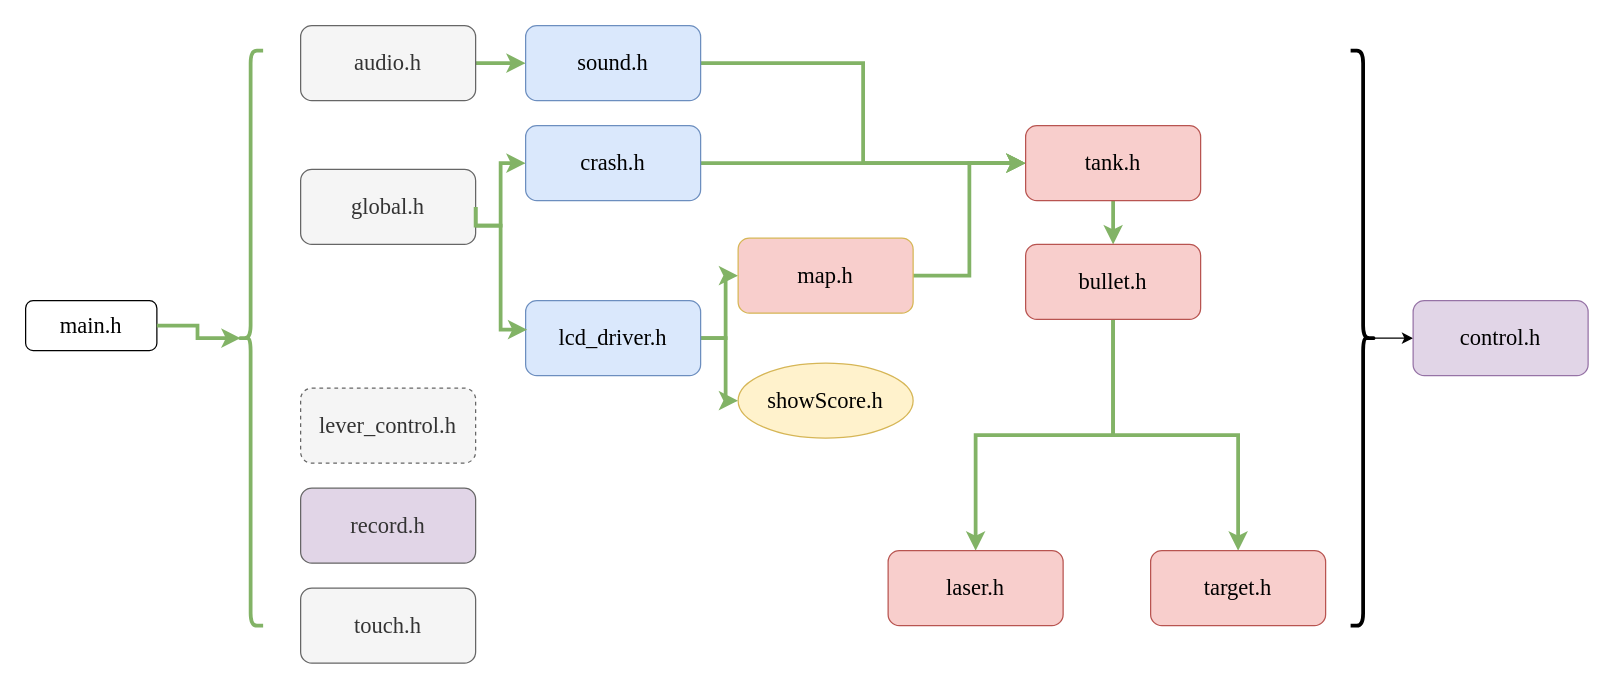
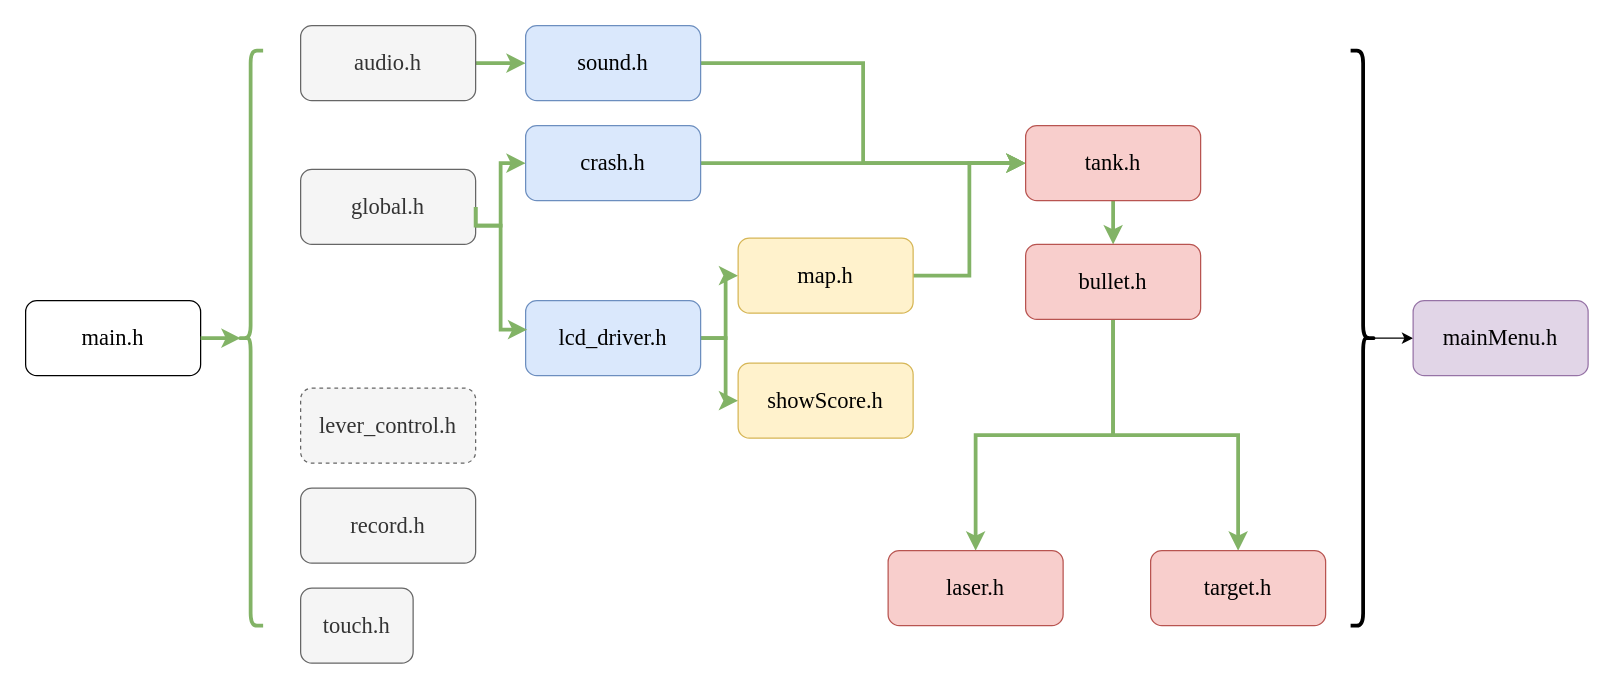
node "map.h": fillcolor #f8cecc -> #fff2cc
node "main.h": size 131x50 -> 175x75
node "control.h": label "control.h" -> "mainMenu.h"
node "showScore.h": shape ellipse -> rounded rectangle
node "record.h": fillcolor #e1d5e7 -> #f5f5f5
node "touch.h": size 175x75 -> 113x75
